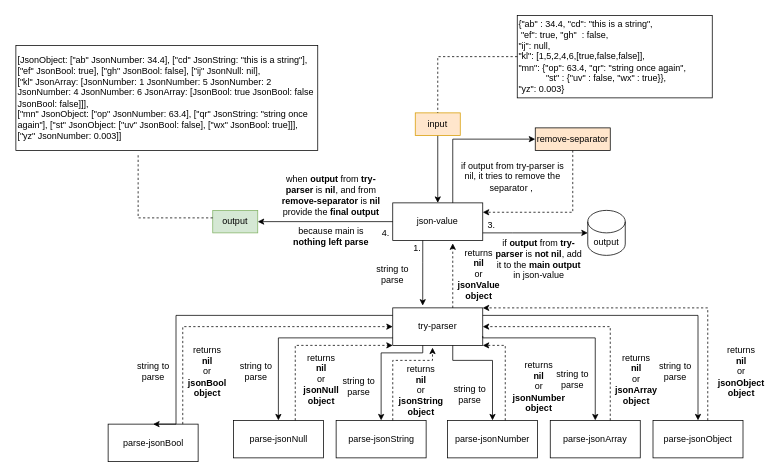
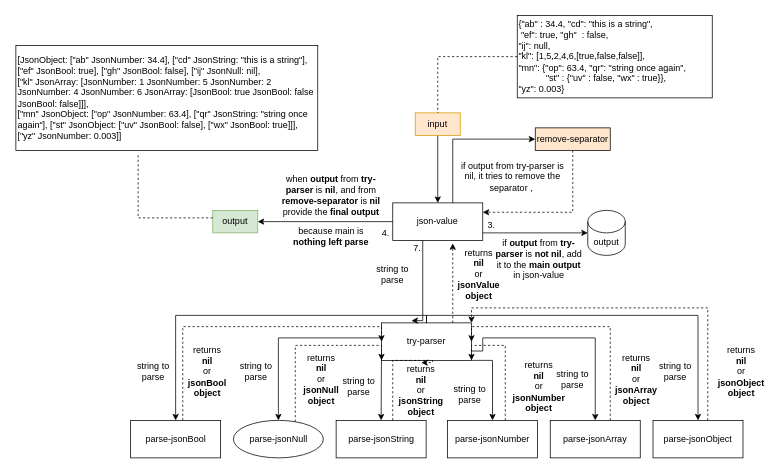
node "1.": label "1." -> "7."
node "try-parser": moved (438, 327) -> (426, 342)
node "parse-jsonNull": shape rectangle -> ellipse
node "parse-jsonBool": moved (153, 443) -> (176, 439)
